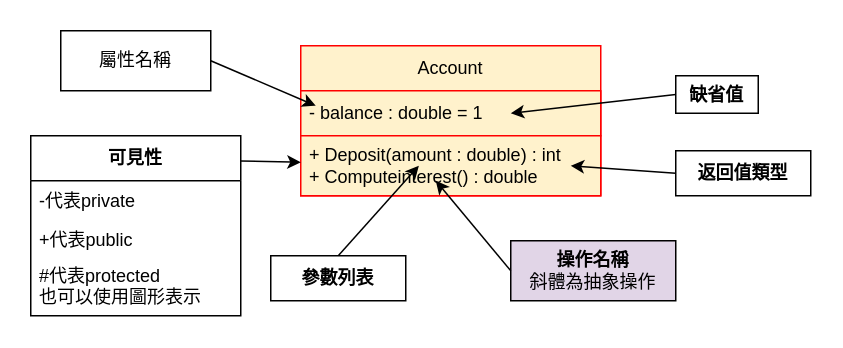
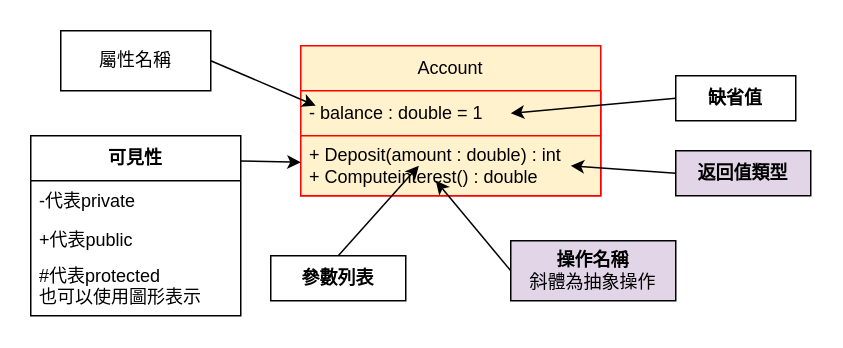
node "缺省值": size 83x38 -> 120x45
node "返回值類型": fillcolor #ffffff -> #e1d5e7
